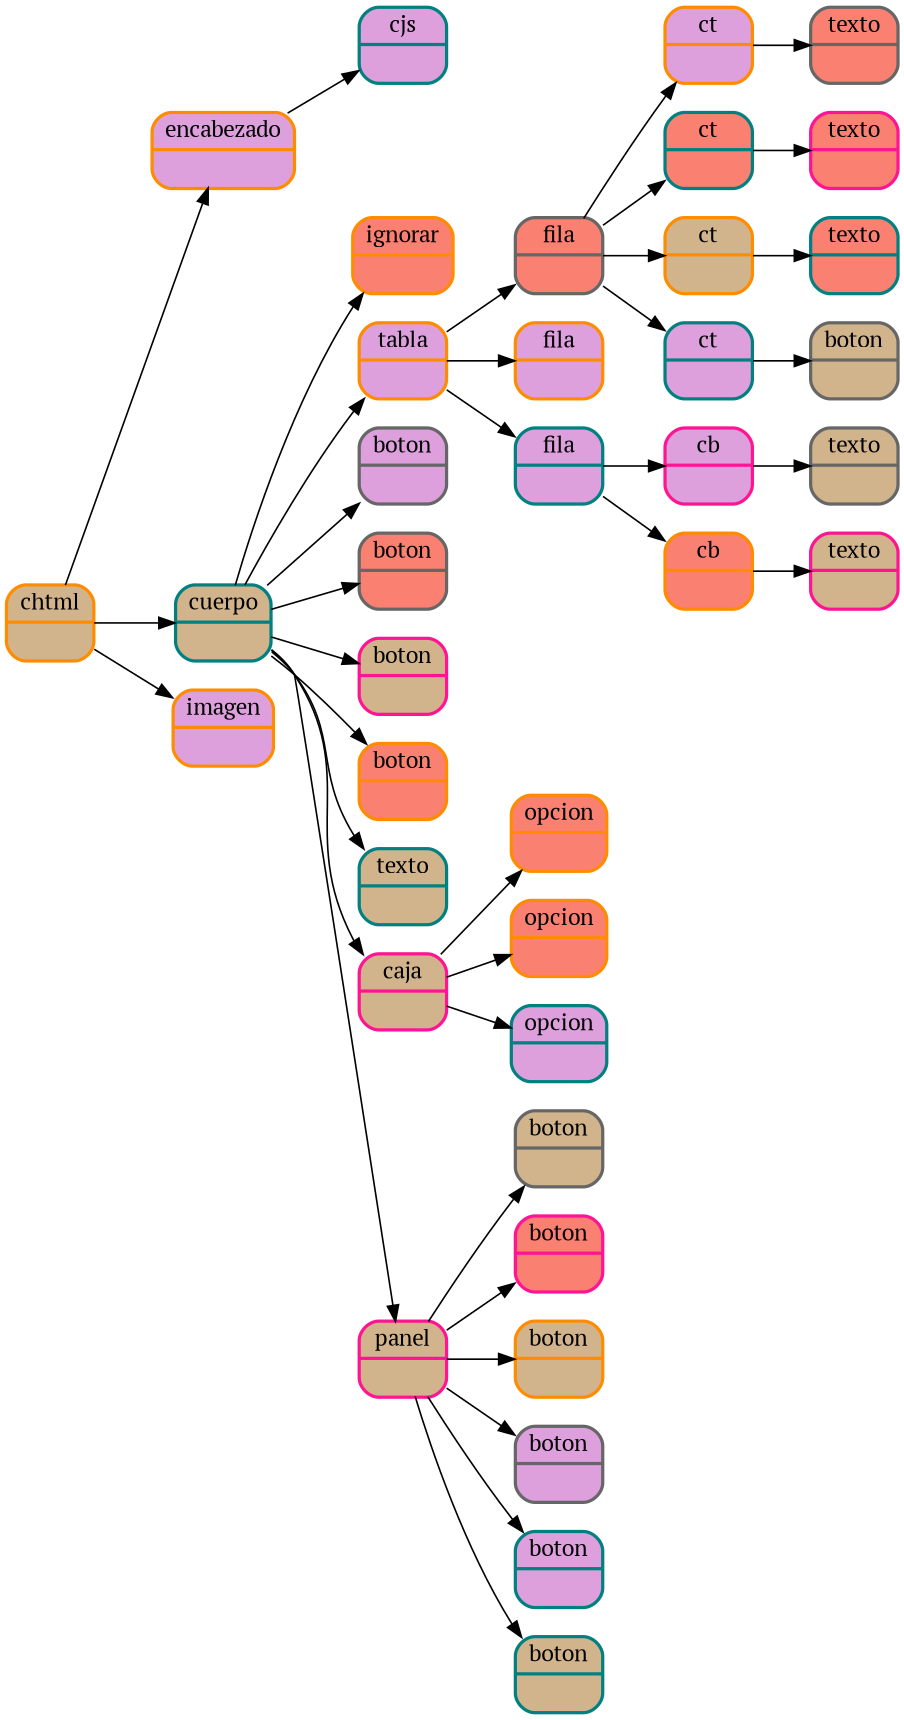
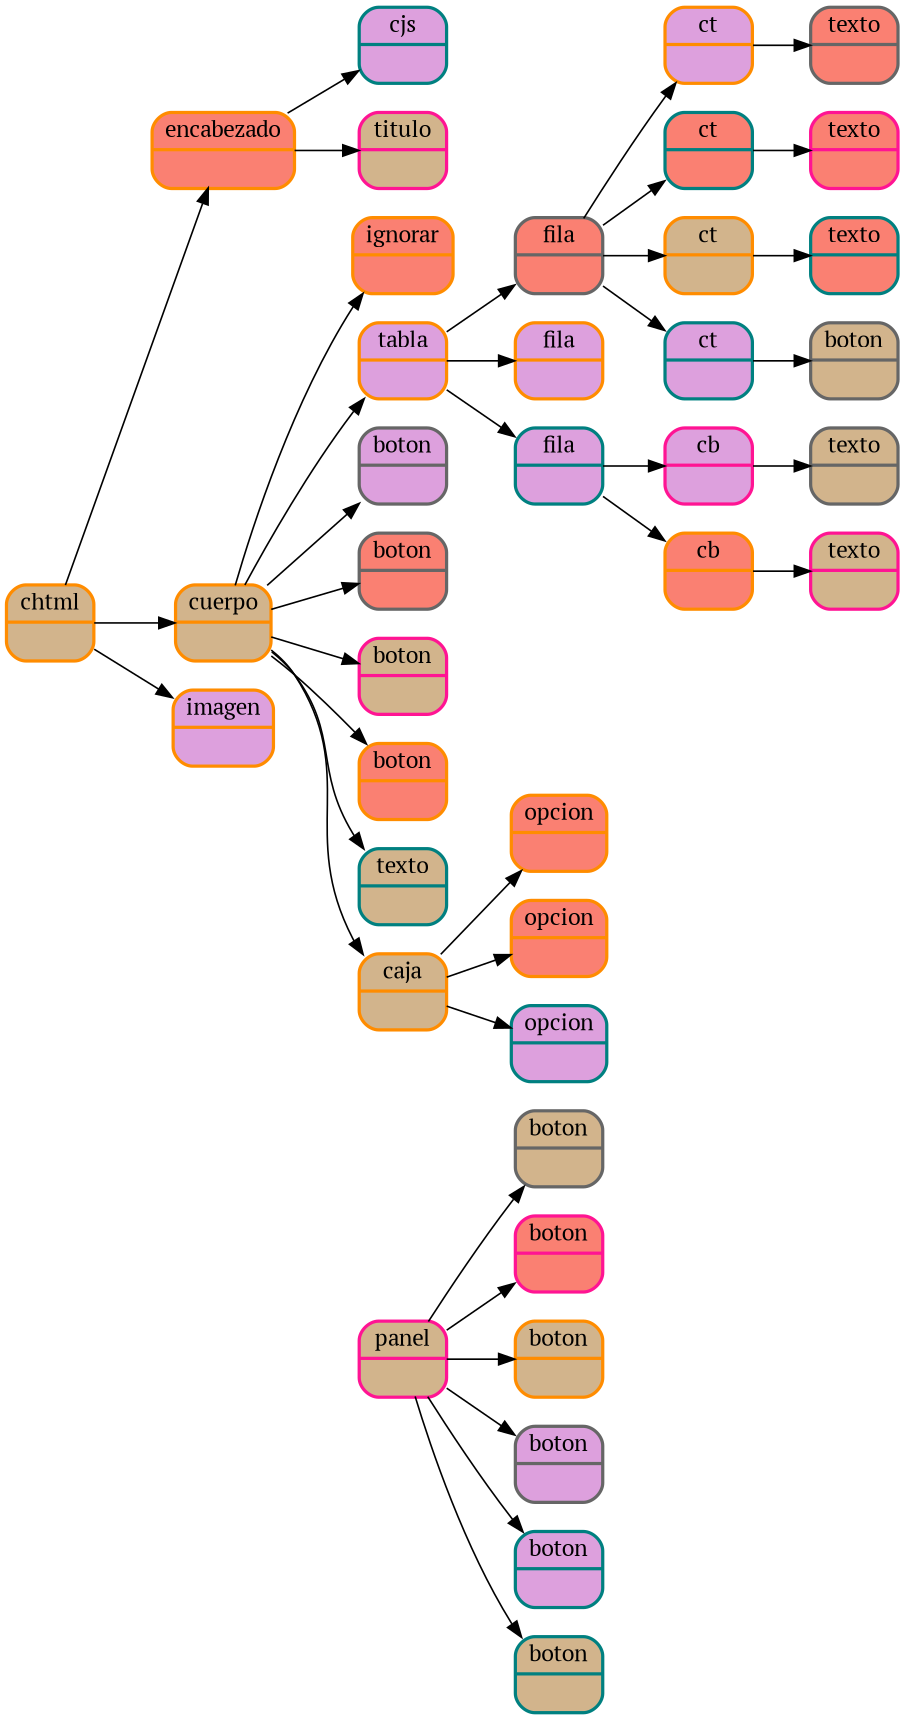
node "encabezado": fillcolor plum -> salmon
node "titulo": added
node "cuerpo": color teal -> darkorange
edge "cuerpo" -> "panel": removed
node "caja": color deeppink -> darkorange
